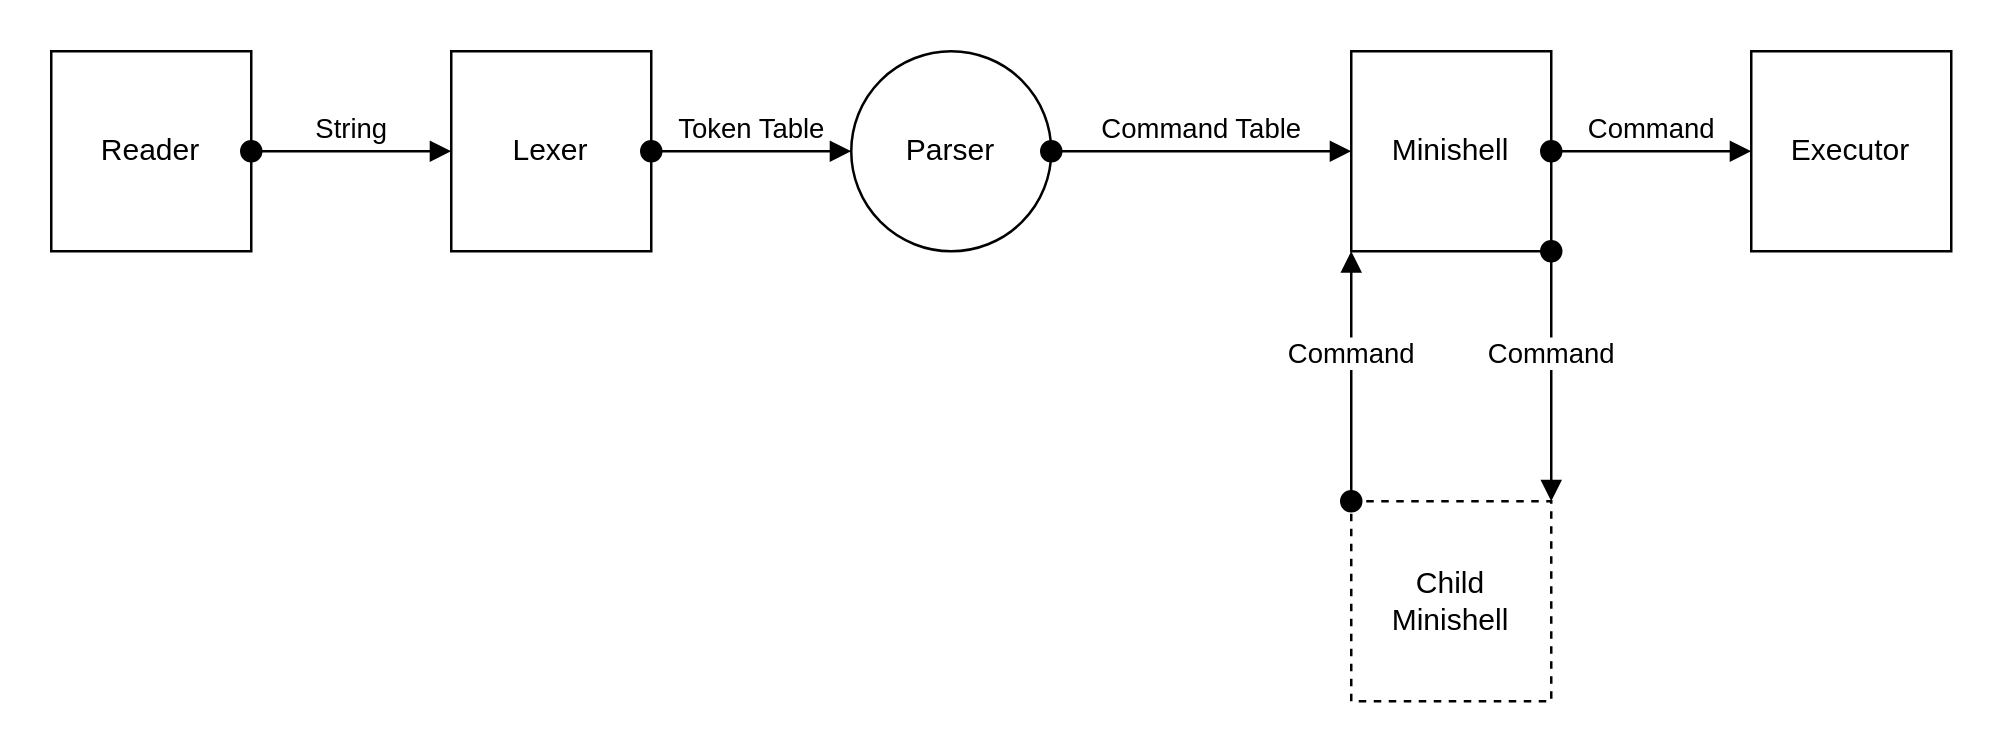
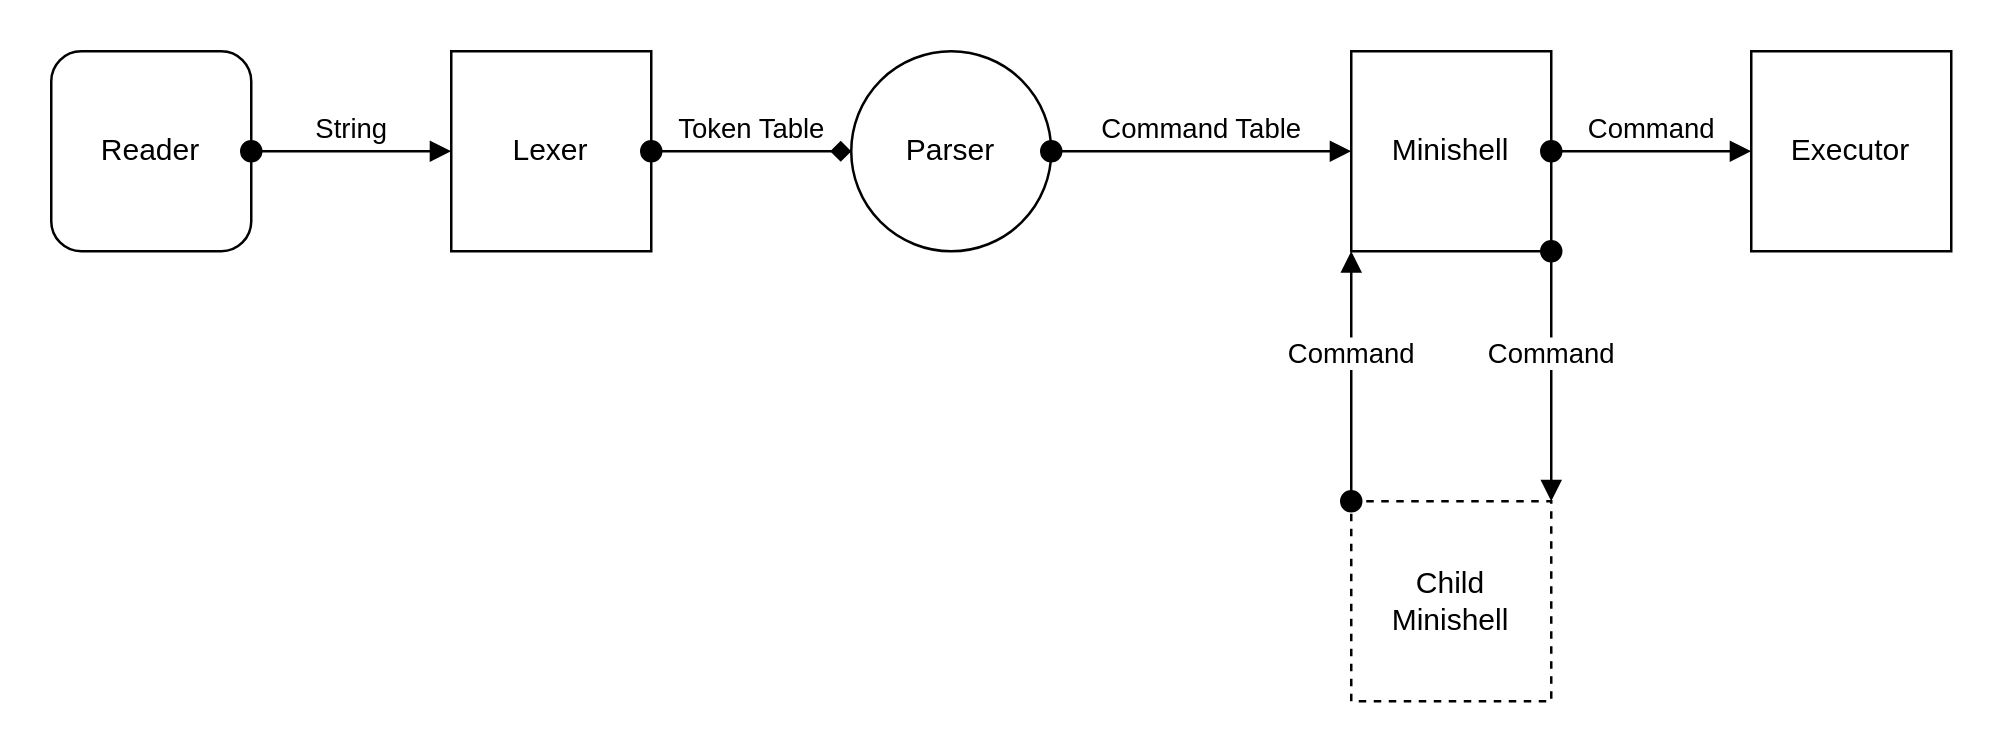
node "Reader": shape rectangle -> rounded rectangle
edge "Lexer" -- "Parser": arrowhead block -> diamond
